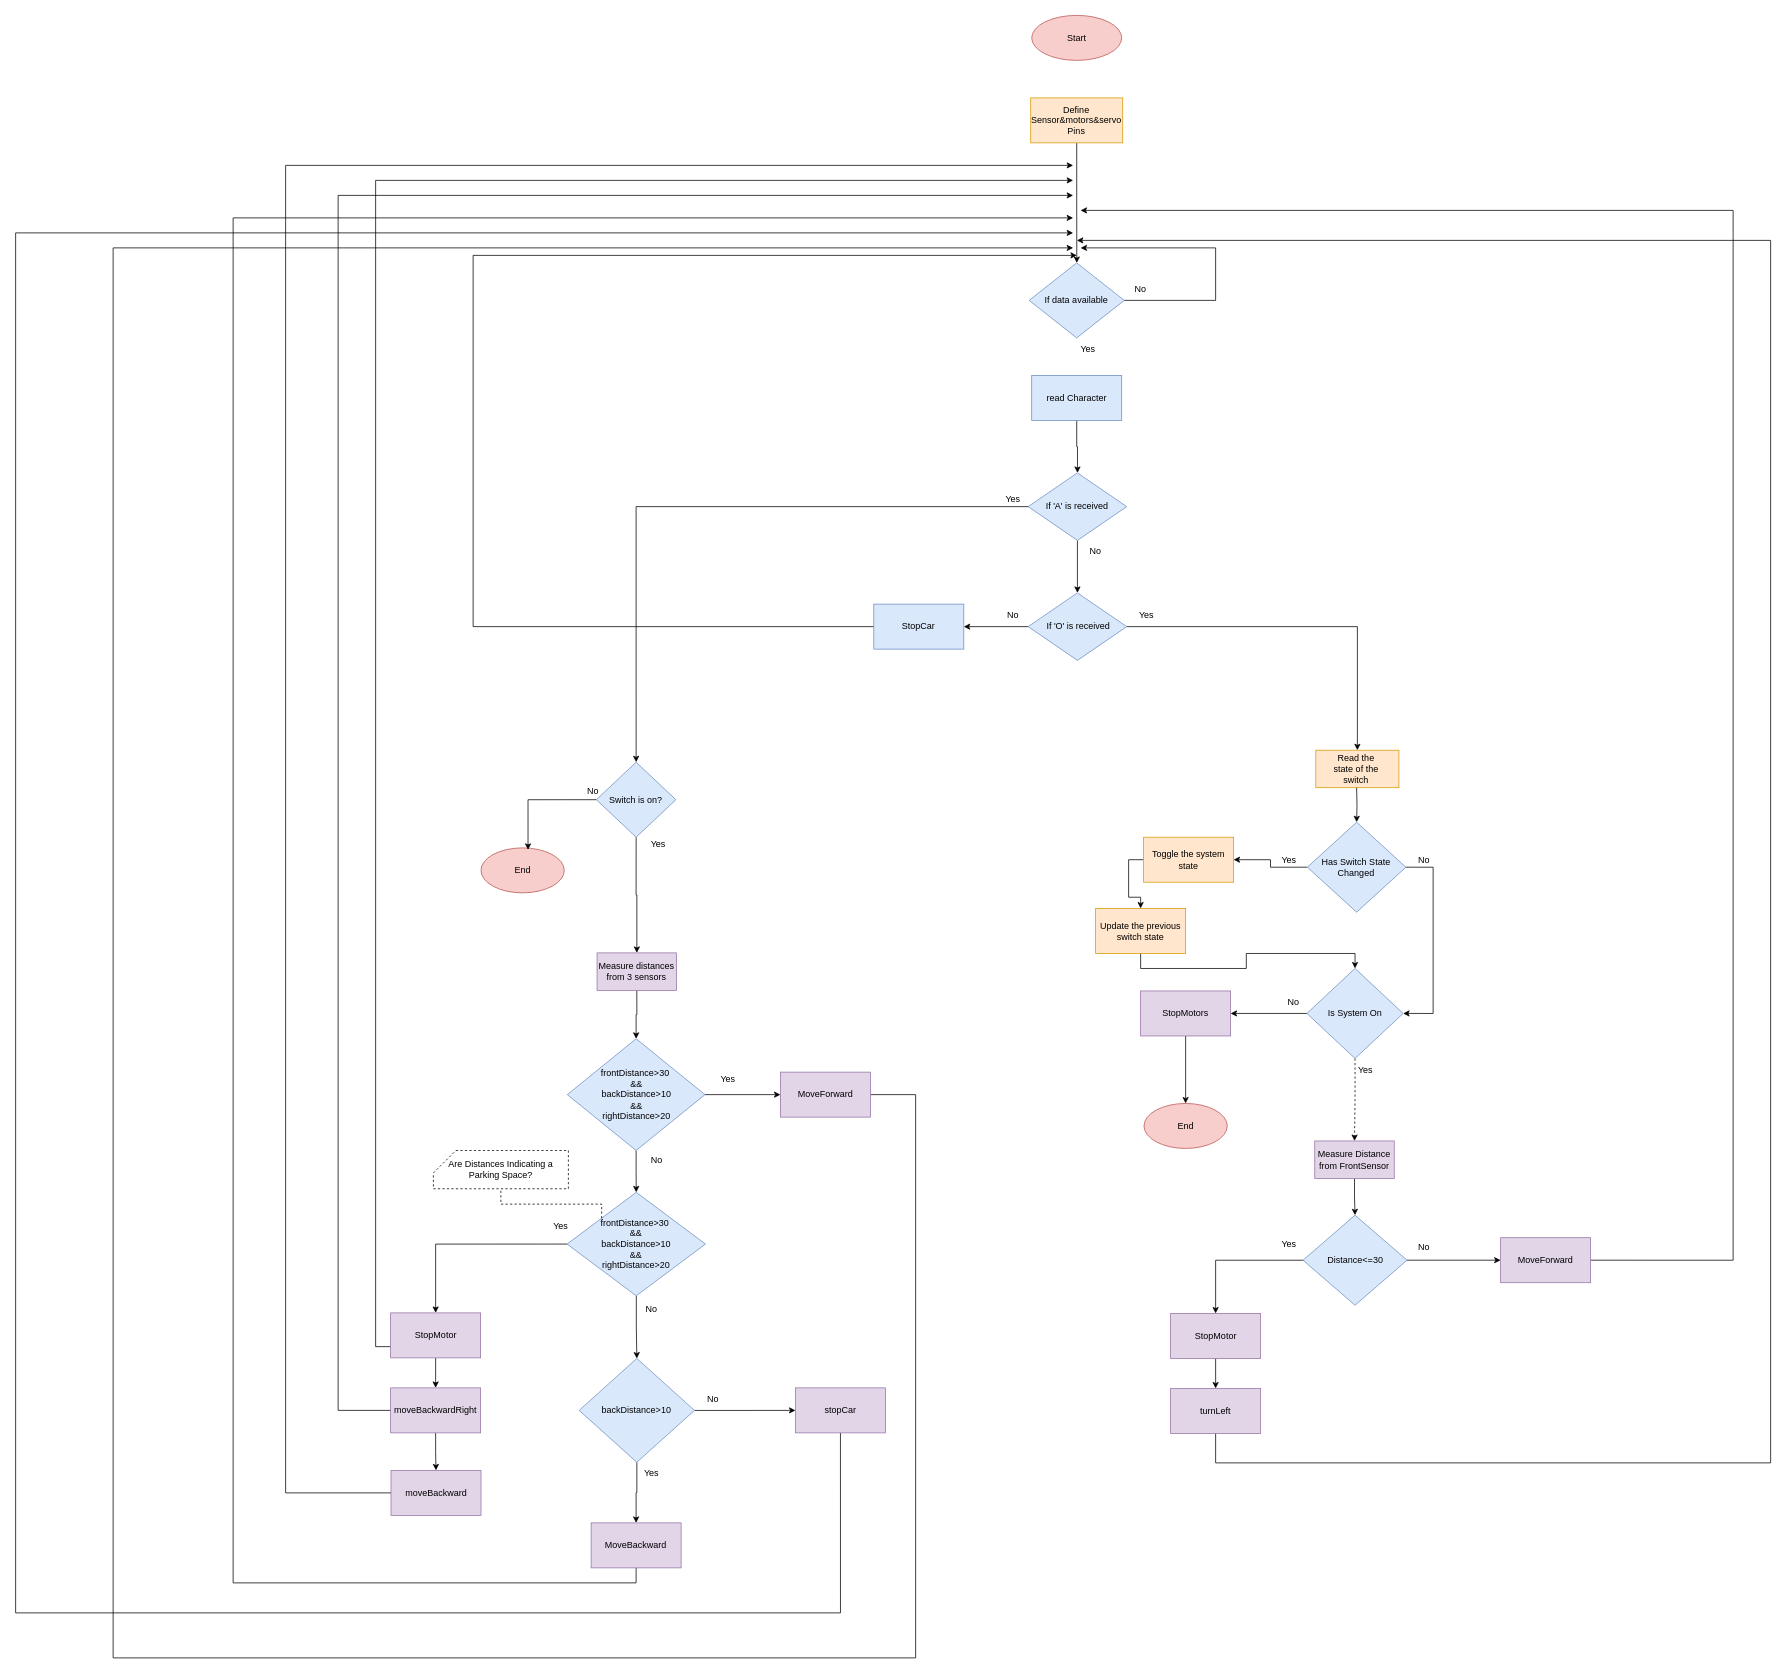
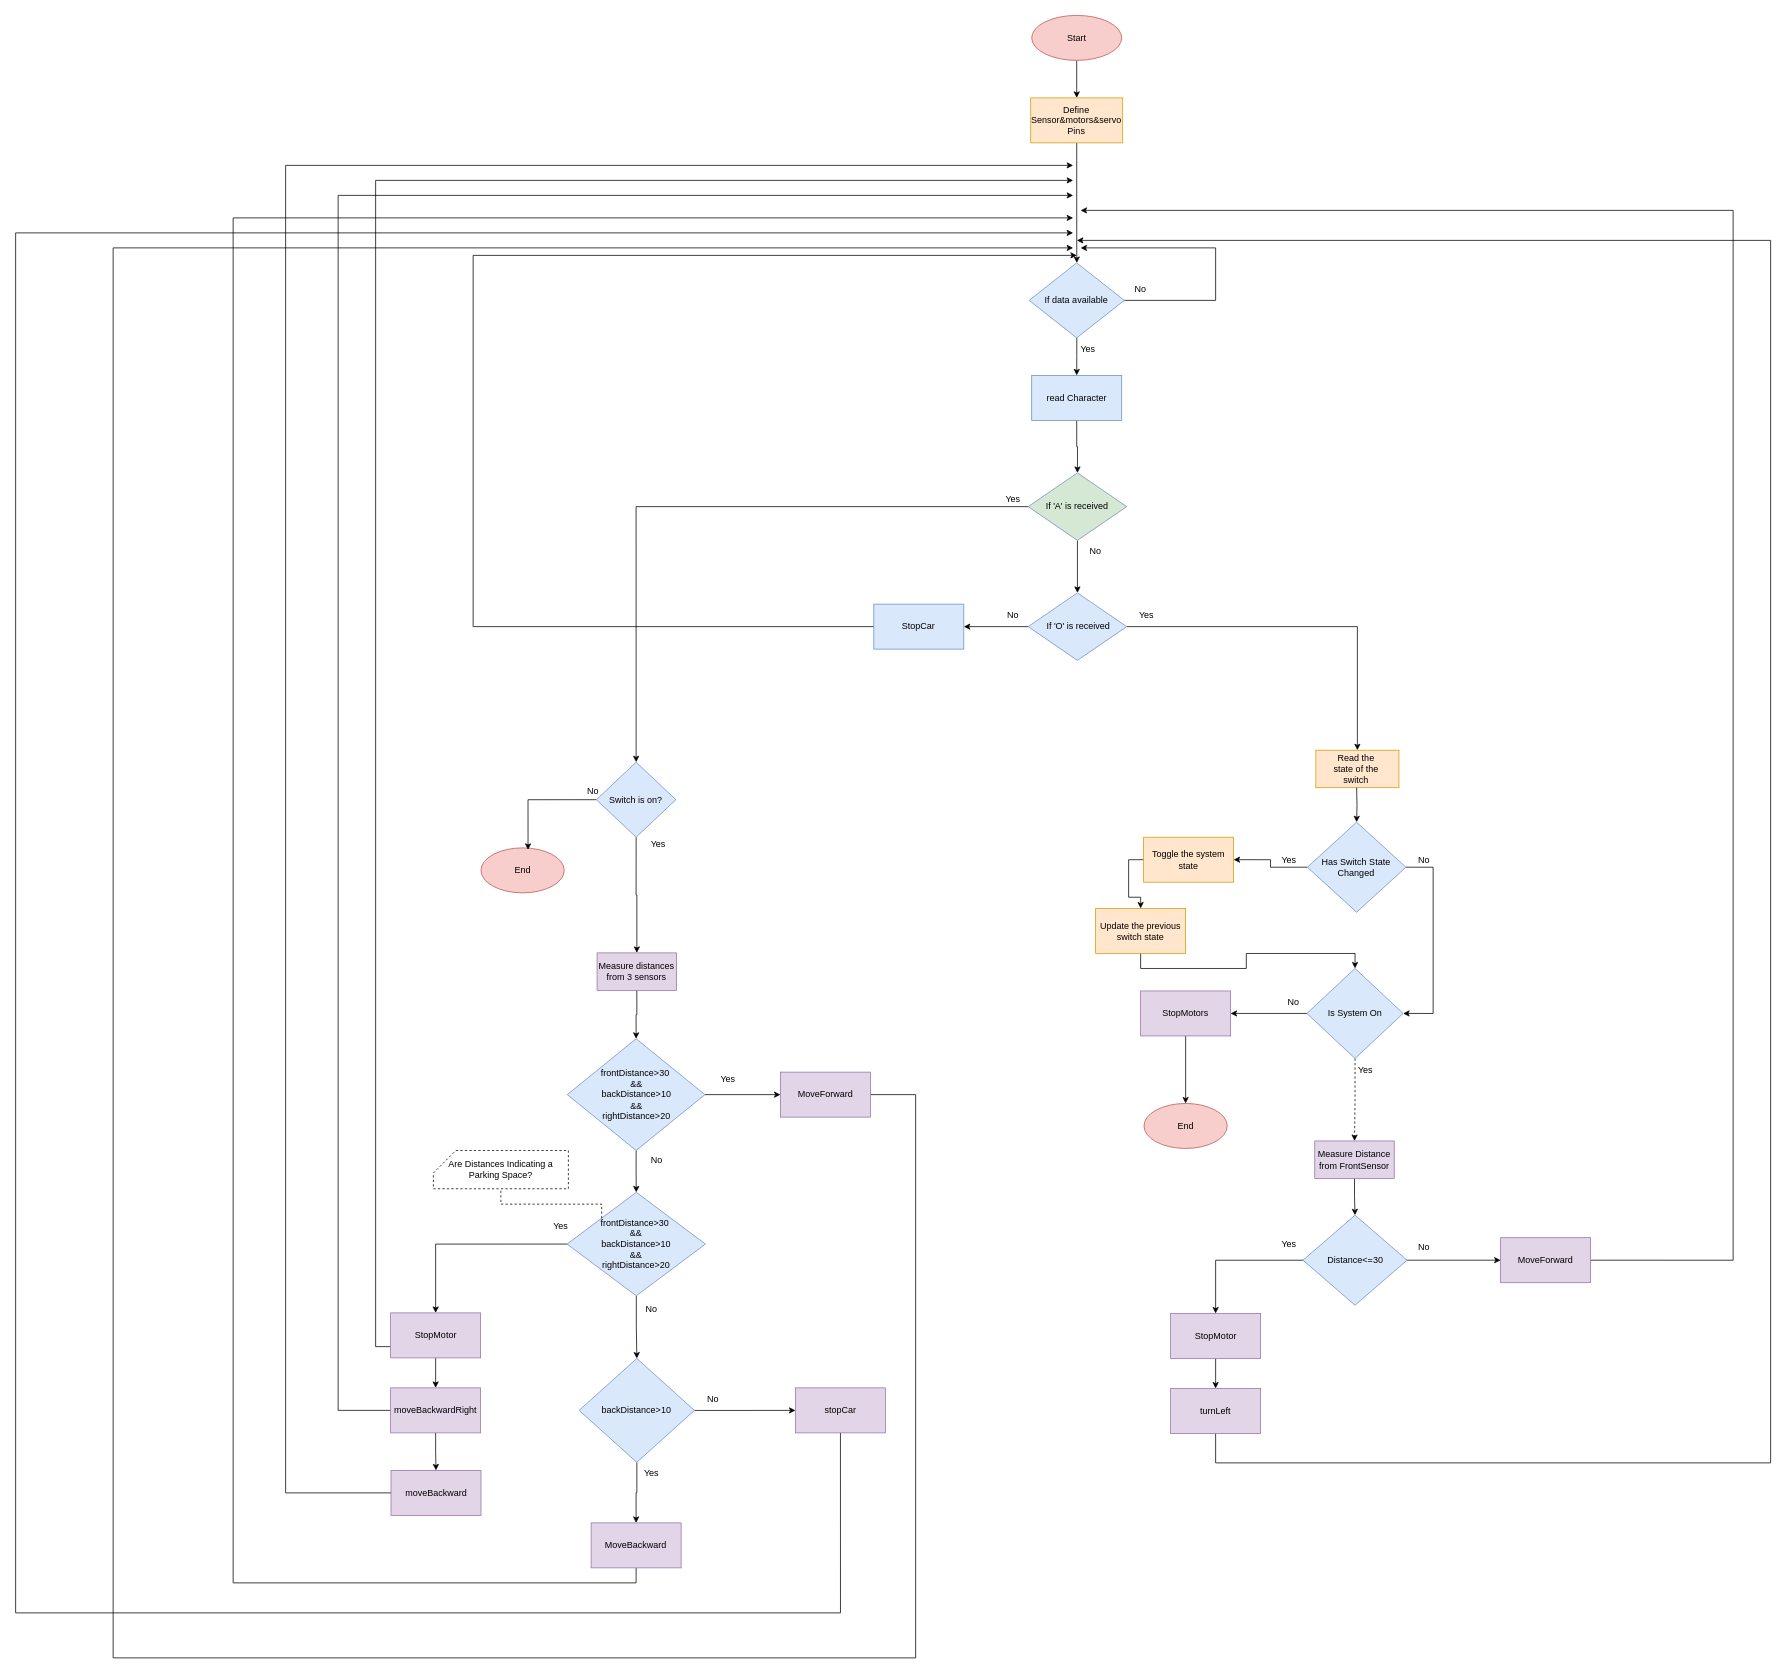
edge "Start" -> "Define Sensor&motors&servo Pins": added
edge "If data available" -> "read Character": added
node "If 'A' is received": fillcolor #dae8fc -> #d5e8d4
